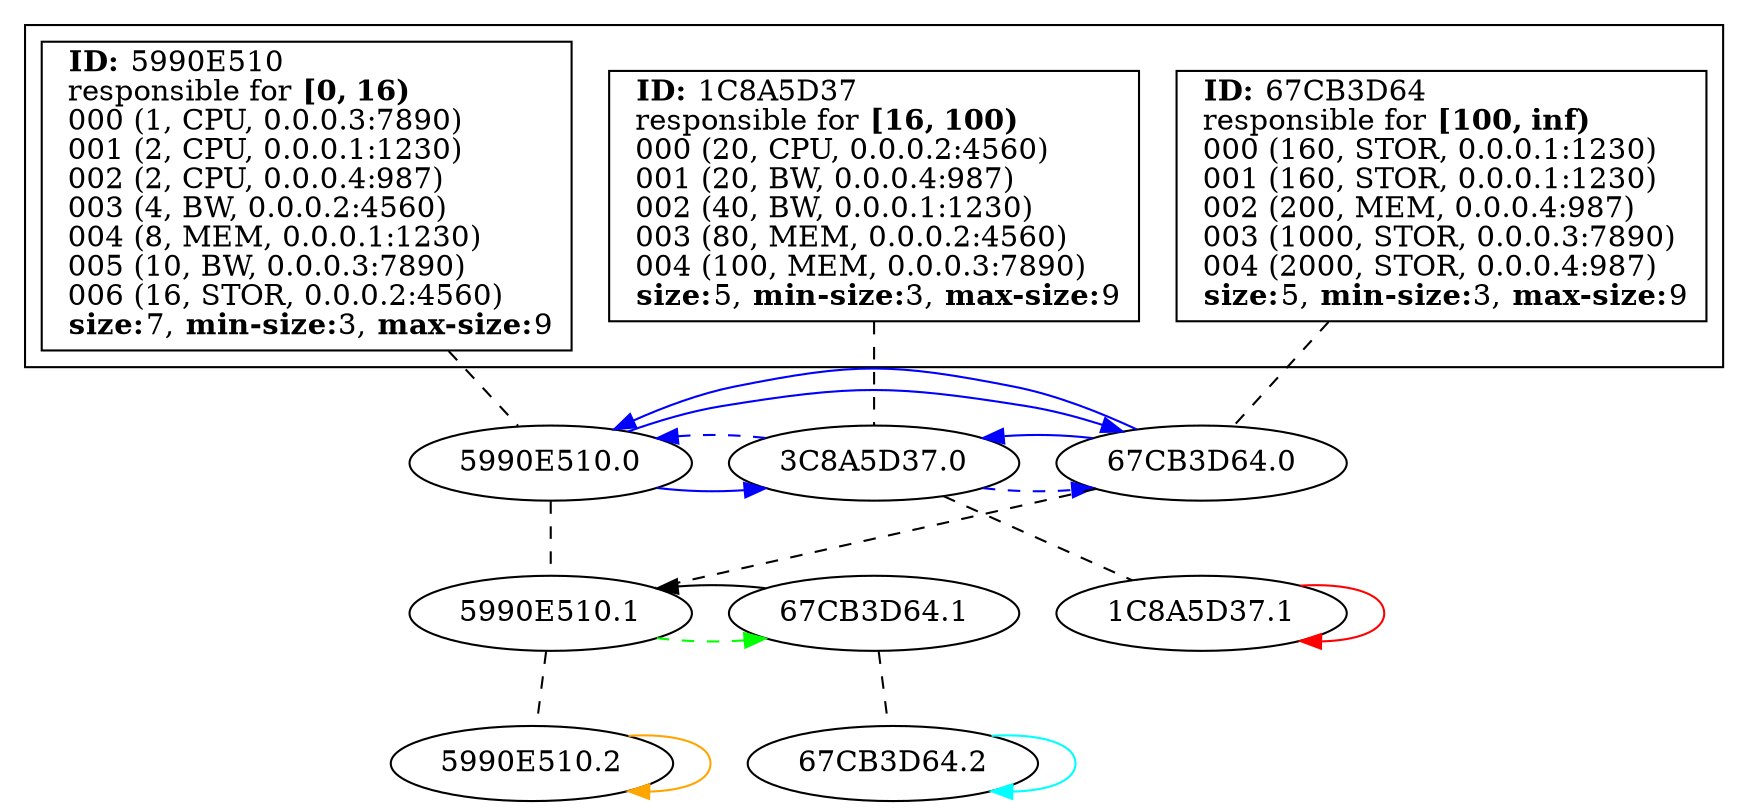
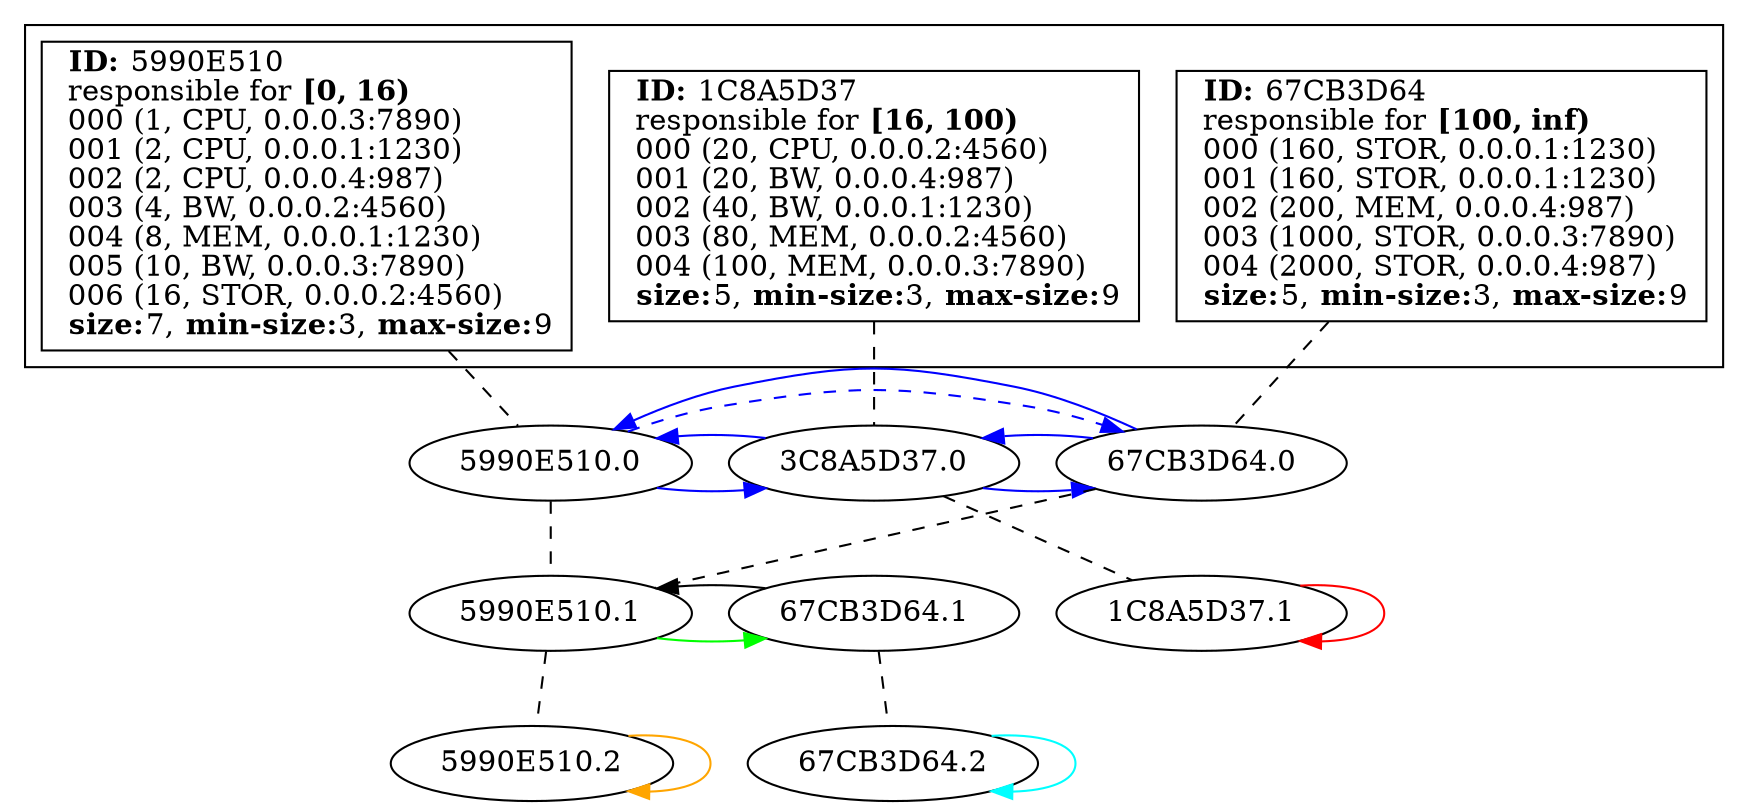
edge "5990E510.0" -> "67CB3D64.0": style solid -> dashed
edge "3C8A5D37.0" -> "5990E510.0": style dashed -> solid
edge "3C8A5D37.0" -> "67CB3D64.0": style dashed -> solid
edge "5990E510.1" -> "67CB3D64.1": style dashed -> solid
